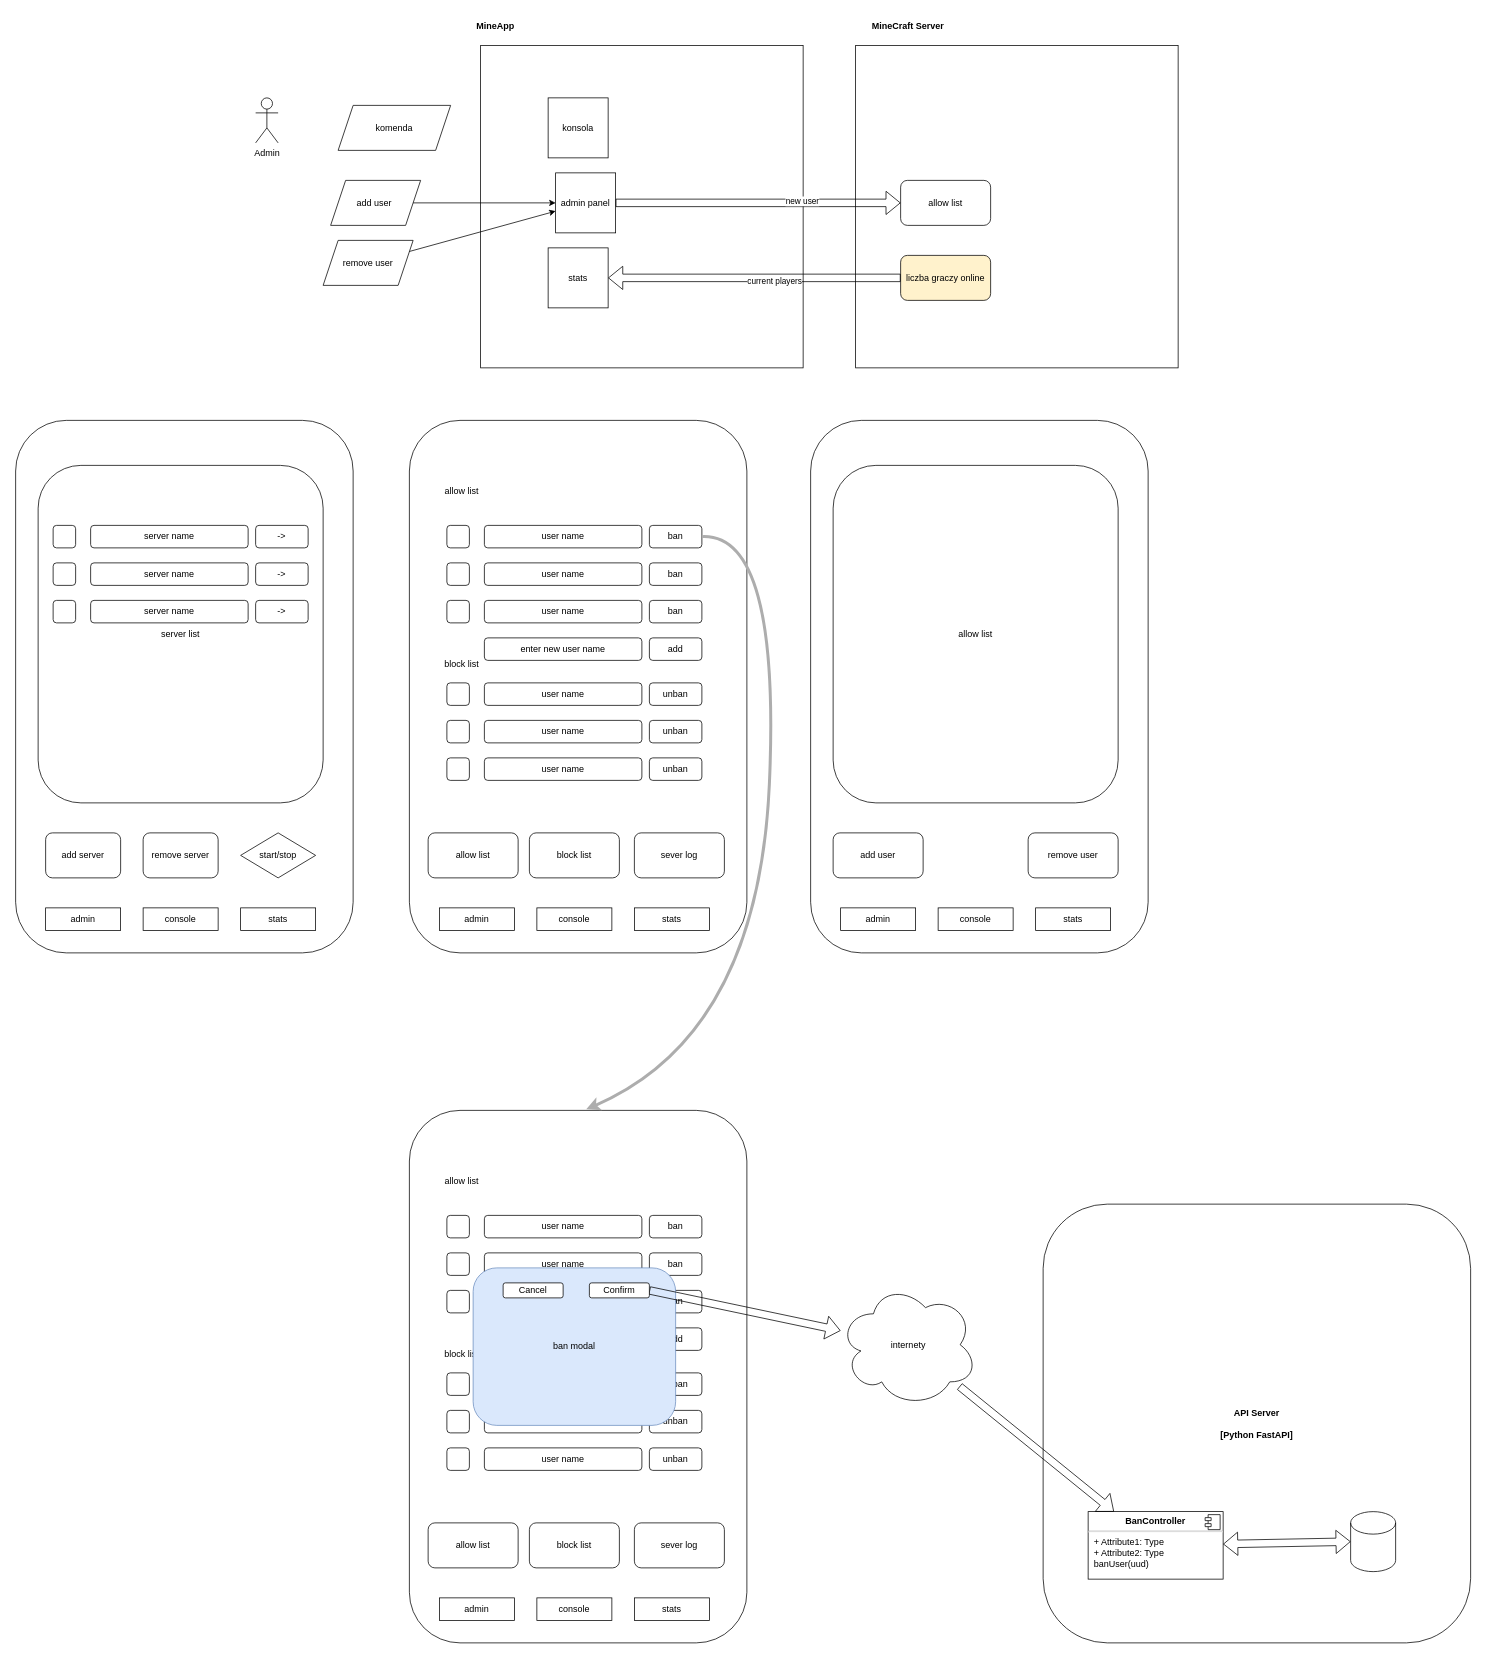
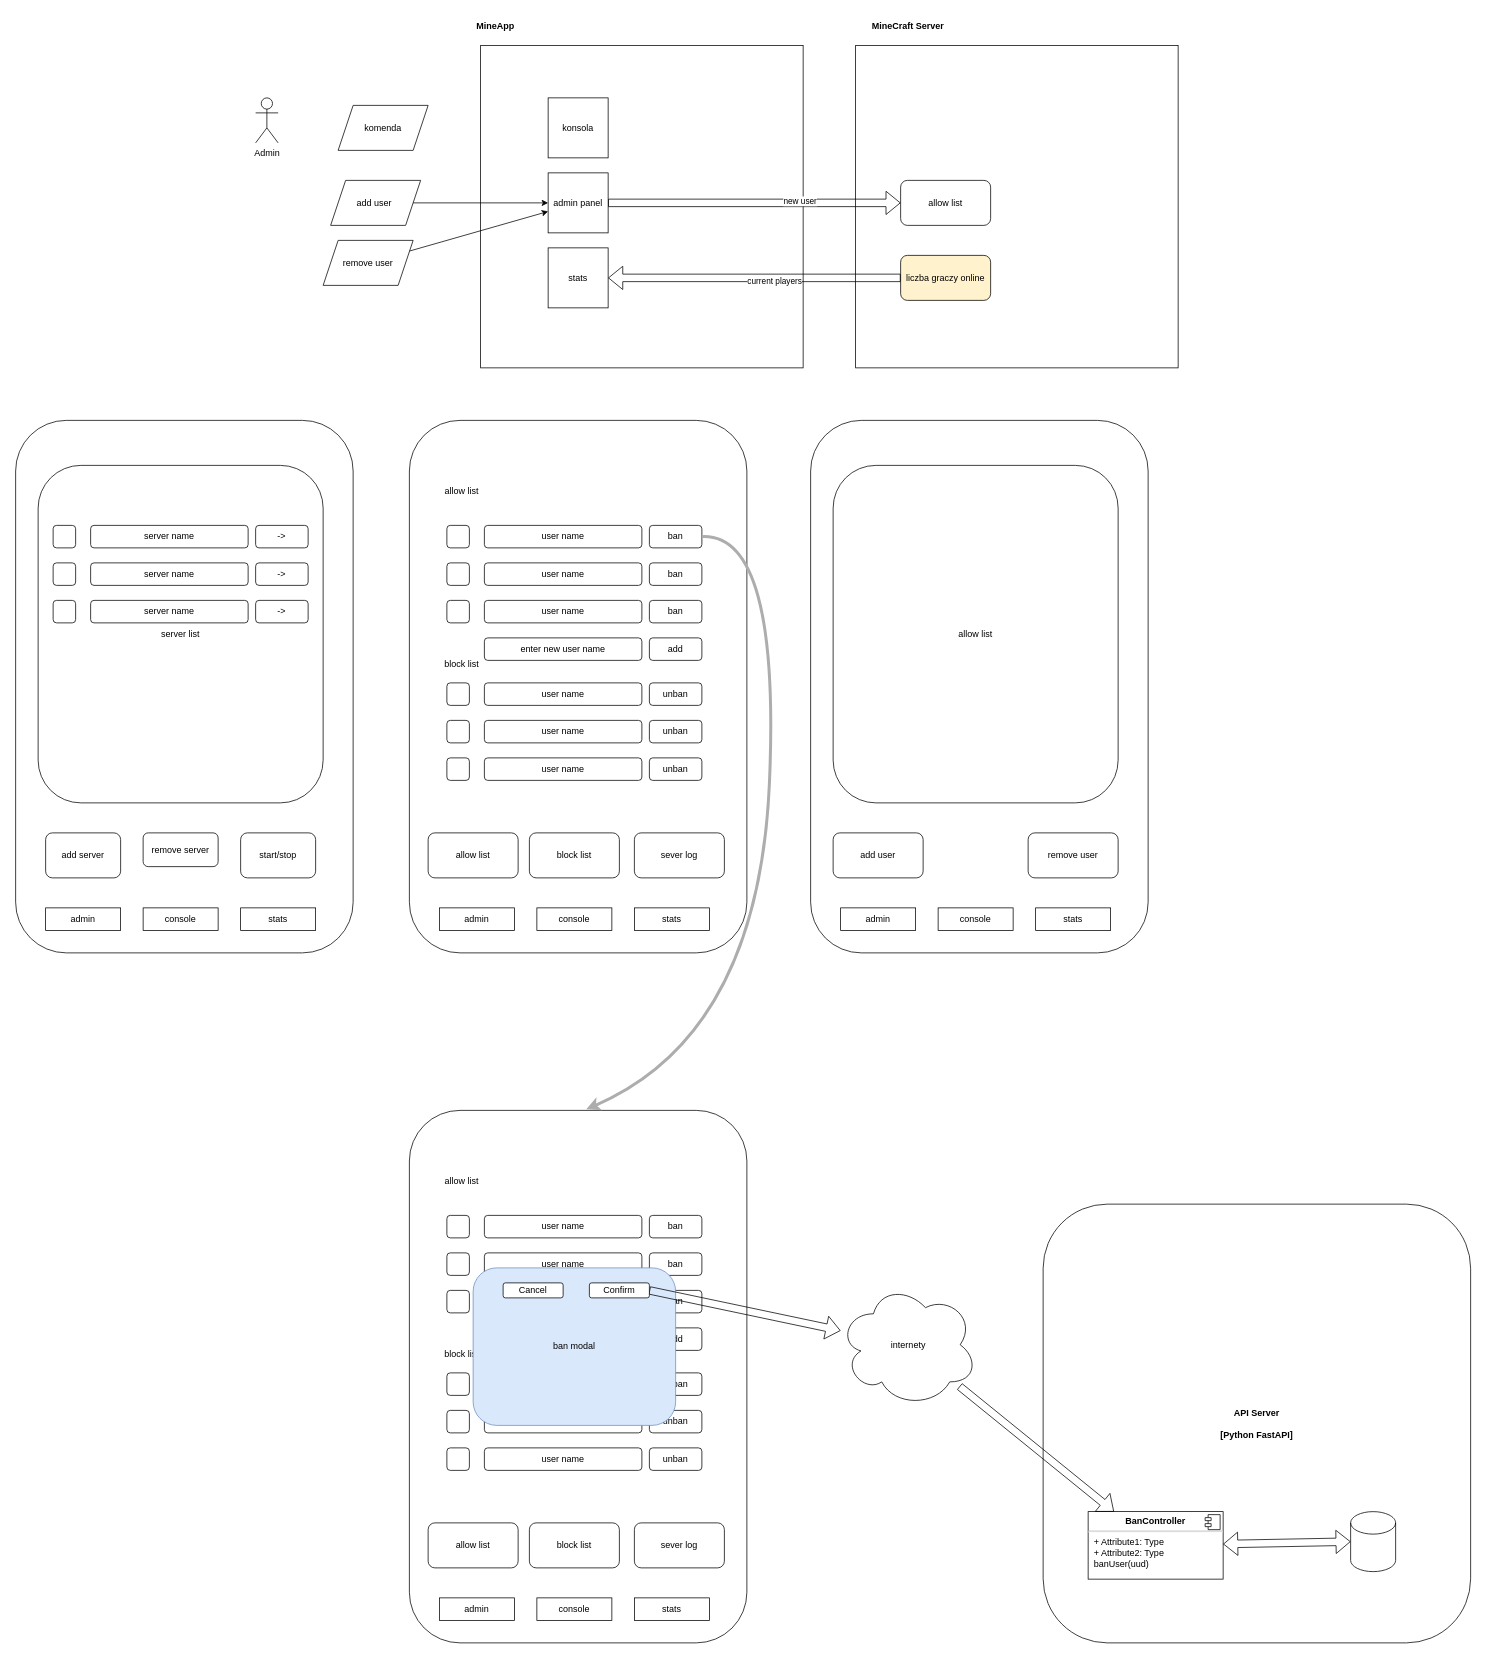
node "komenda": size 113x45 -> 90x45
node "admin panel": moved (585, 203) -> (578, 203)
node "remove server": size 75x45 -> 75x34
node "start/stop": shape diamond -> rounded rectangle
